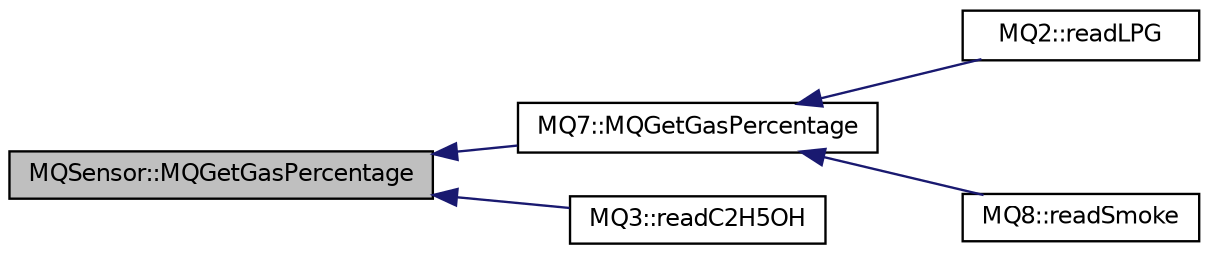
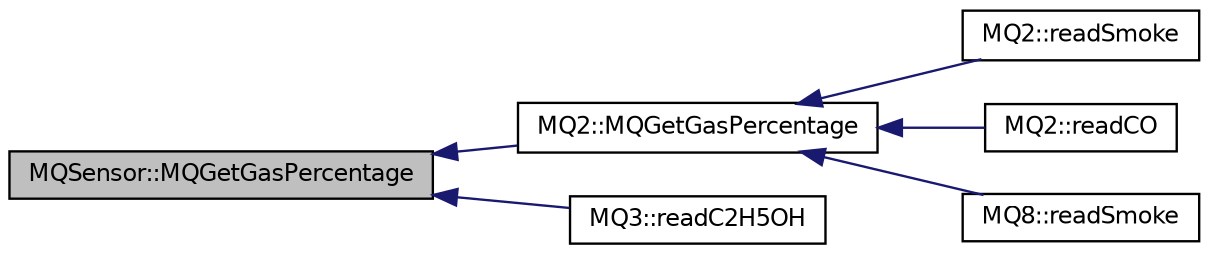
node "MQ2::readLPG": label "MQ2::readLPG" -> "MQ2::readSmoke"
node "MQ7::MQGetGasPercentage": label "MQ7::MQGetGasPercentage" -> "MQ2::MQGetGasPercentage"
node "MQ2::readCO": added
